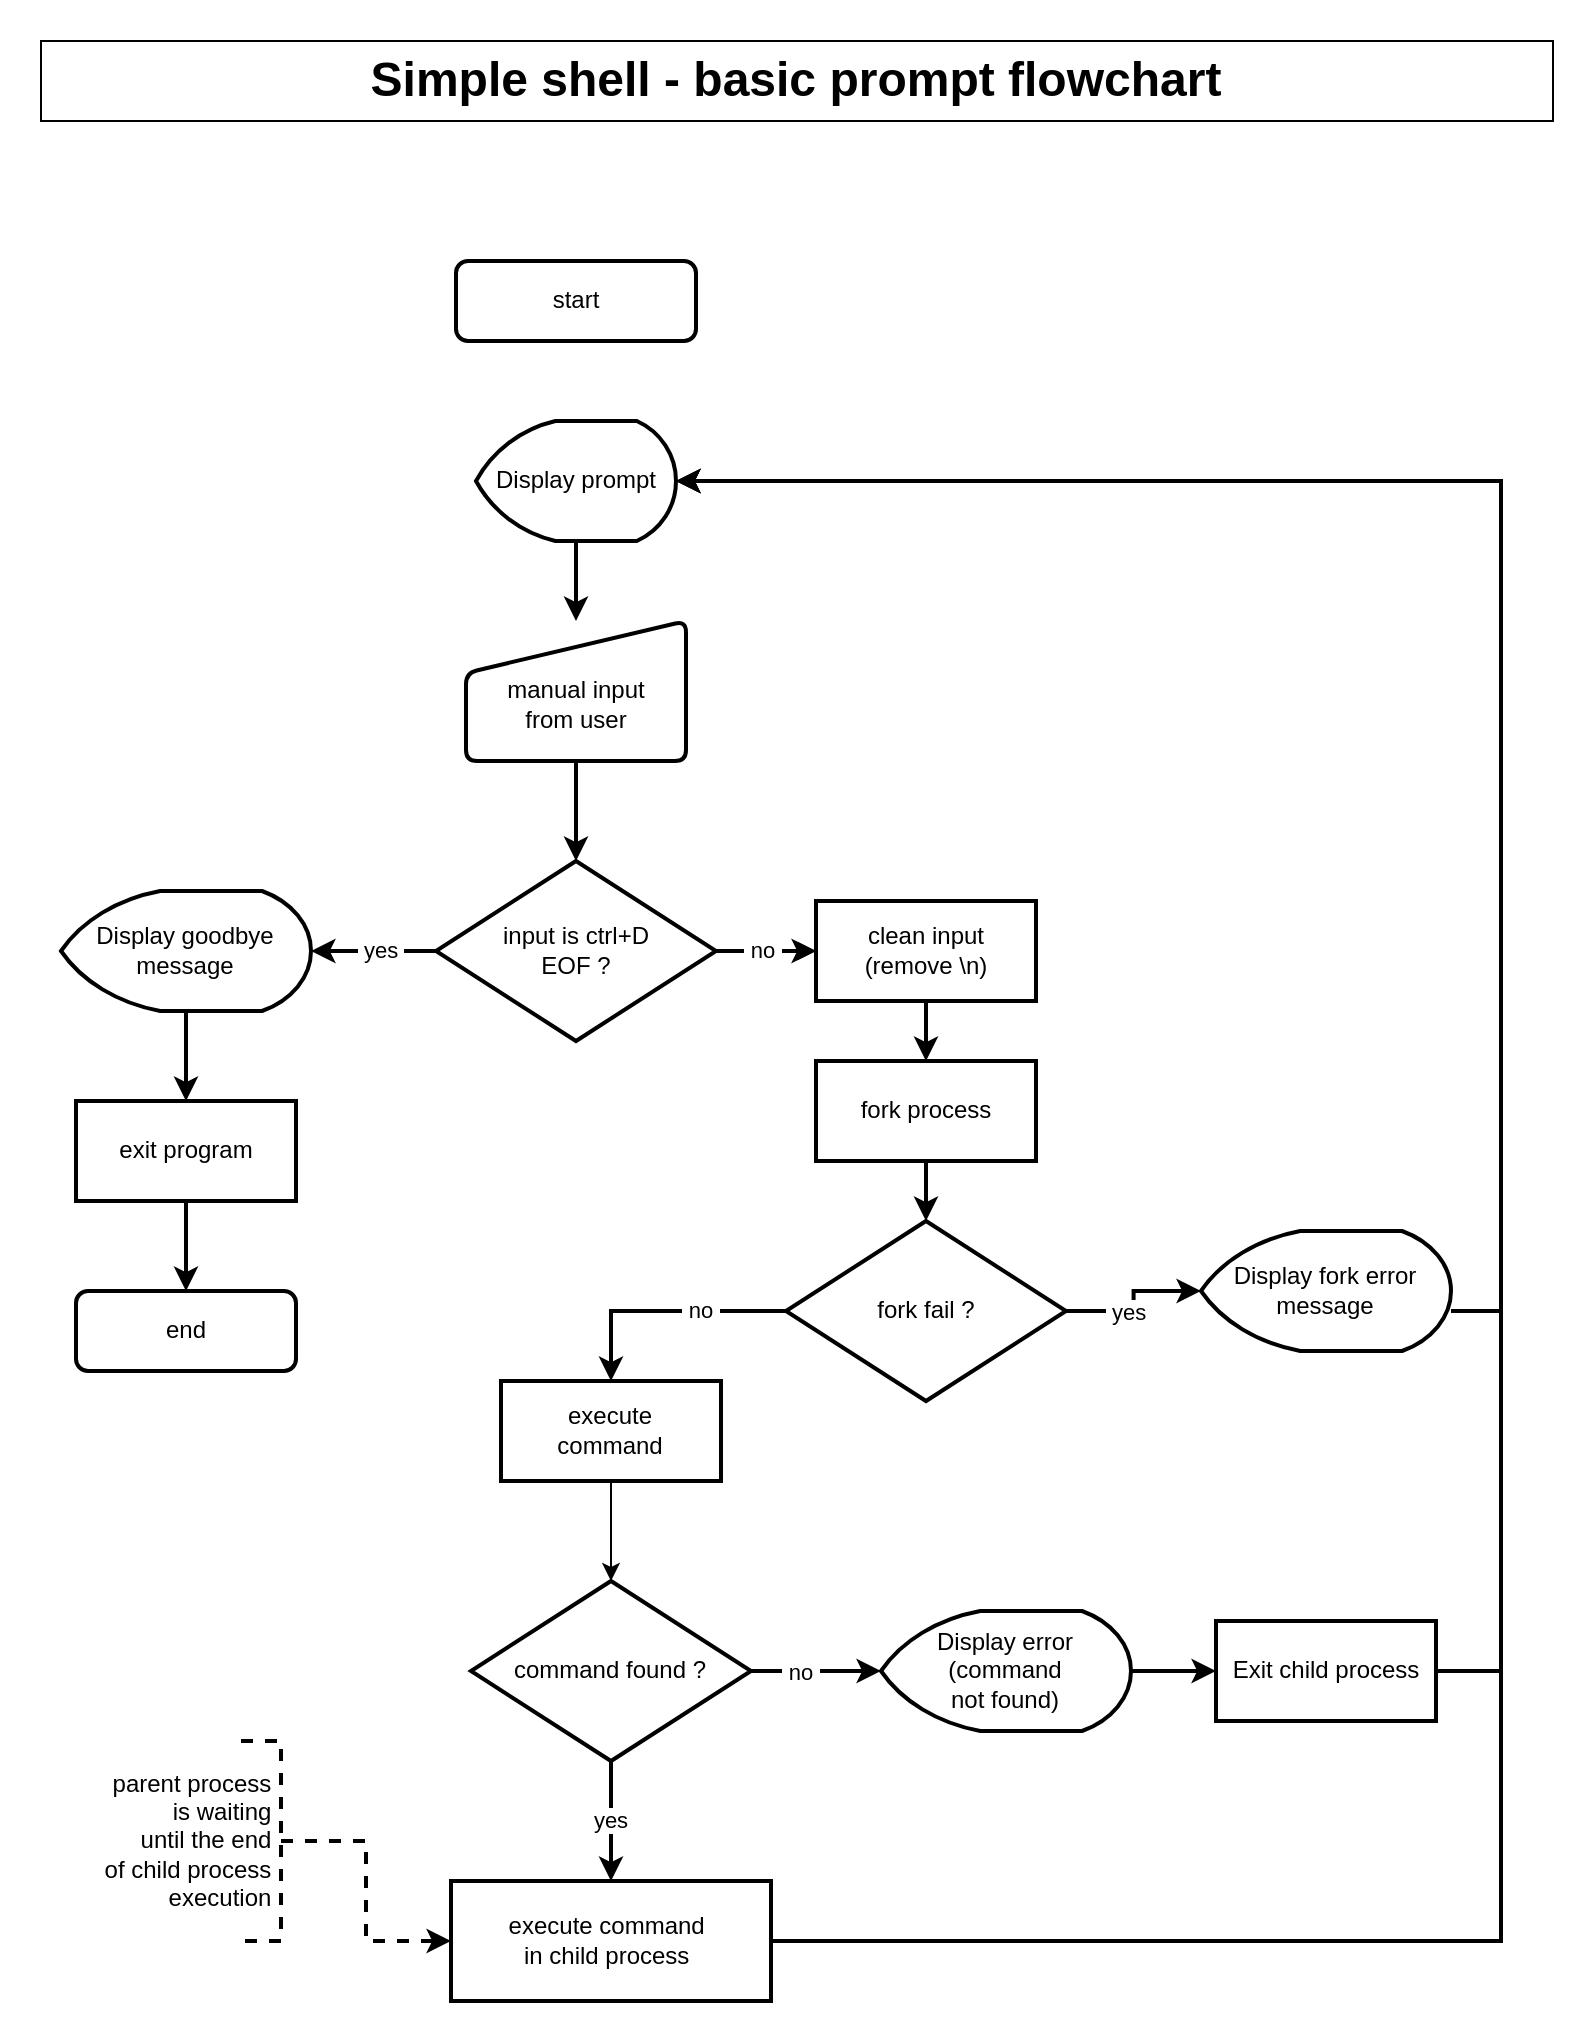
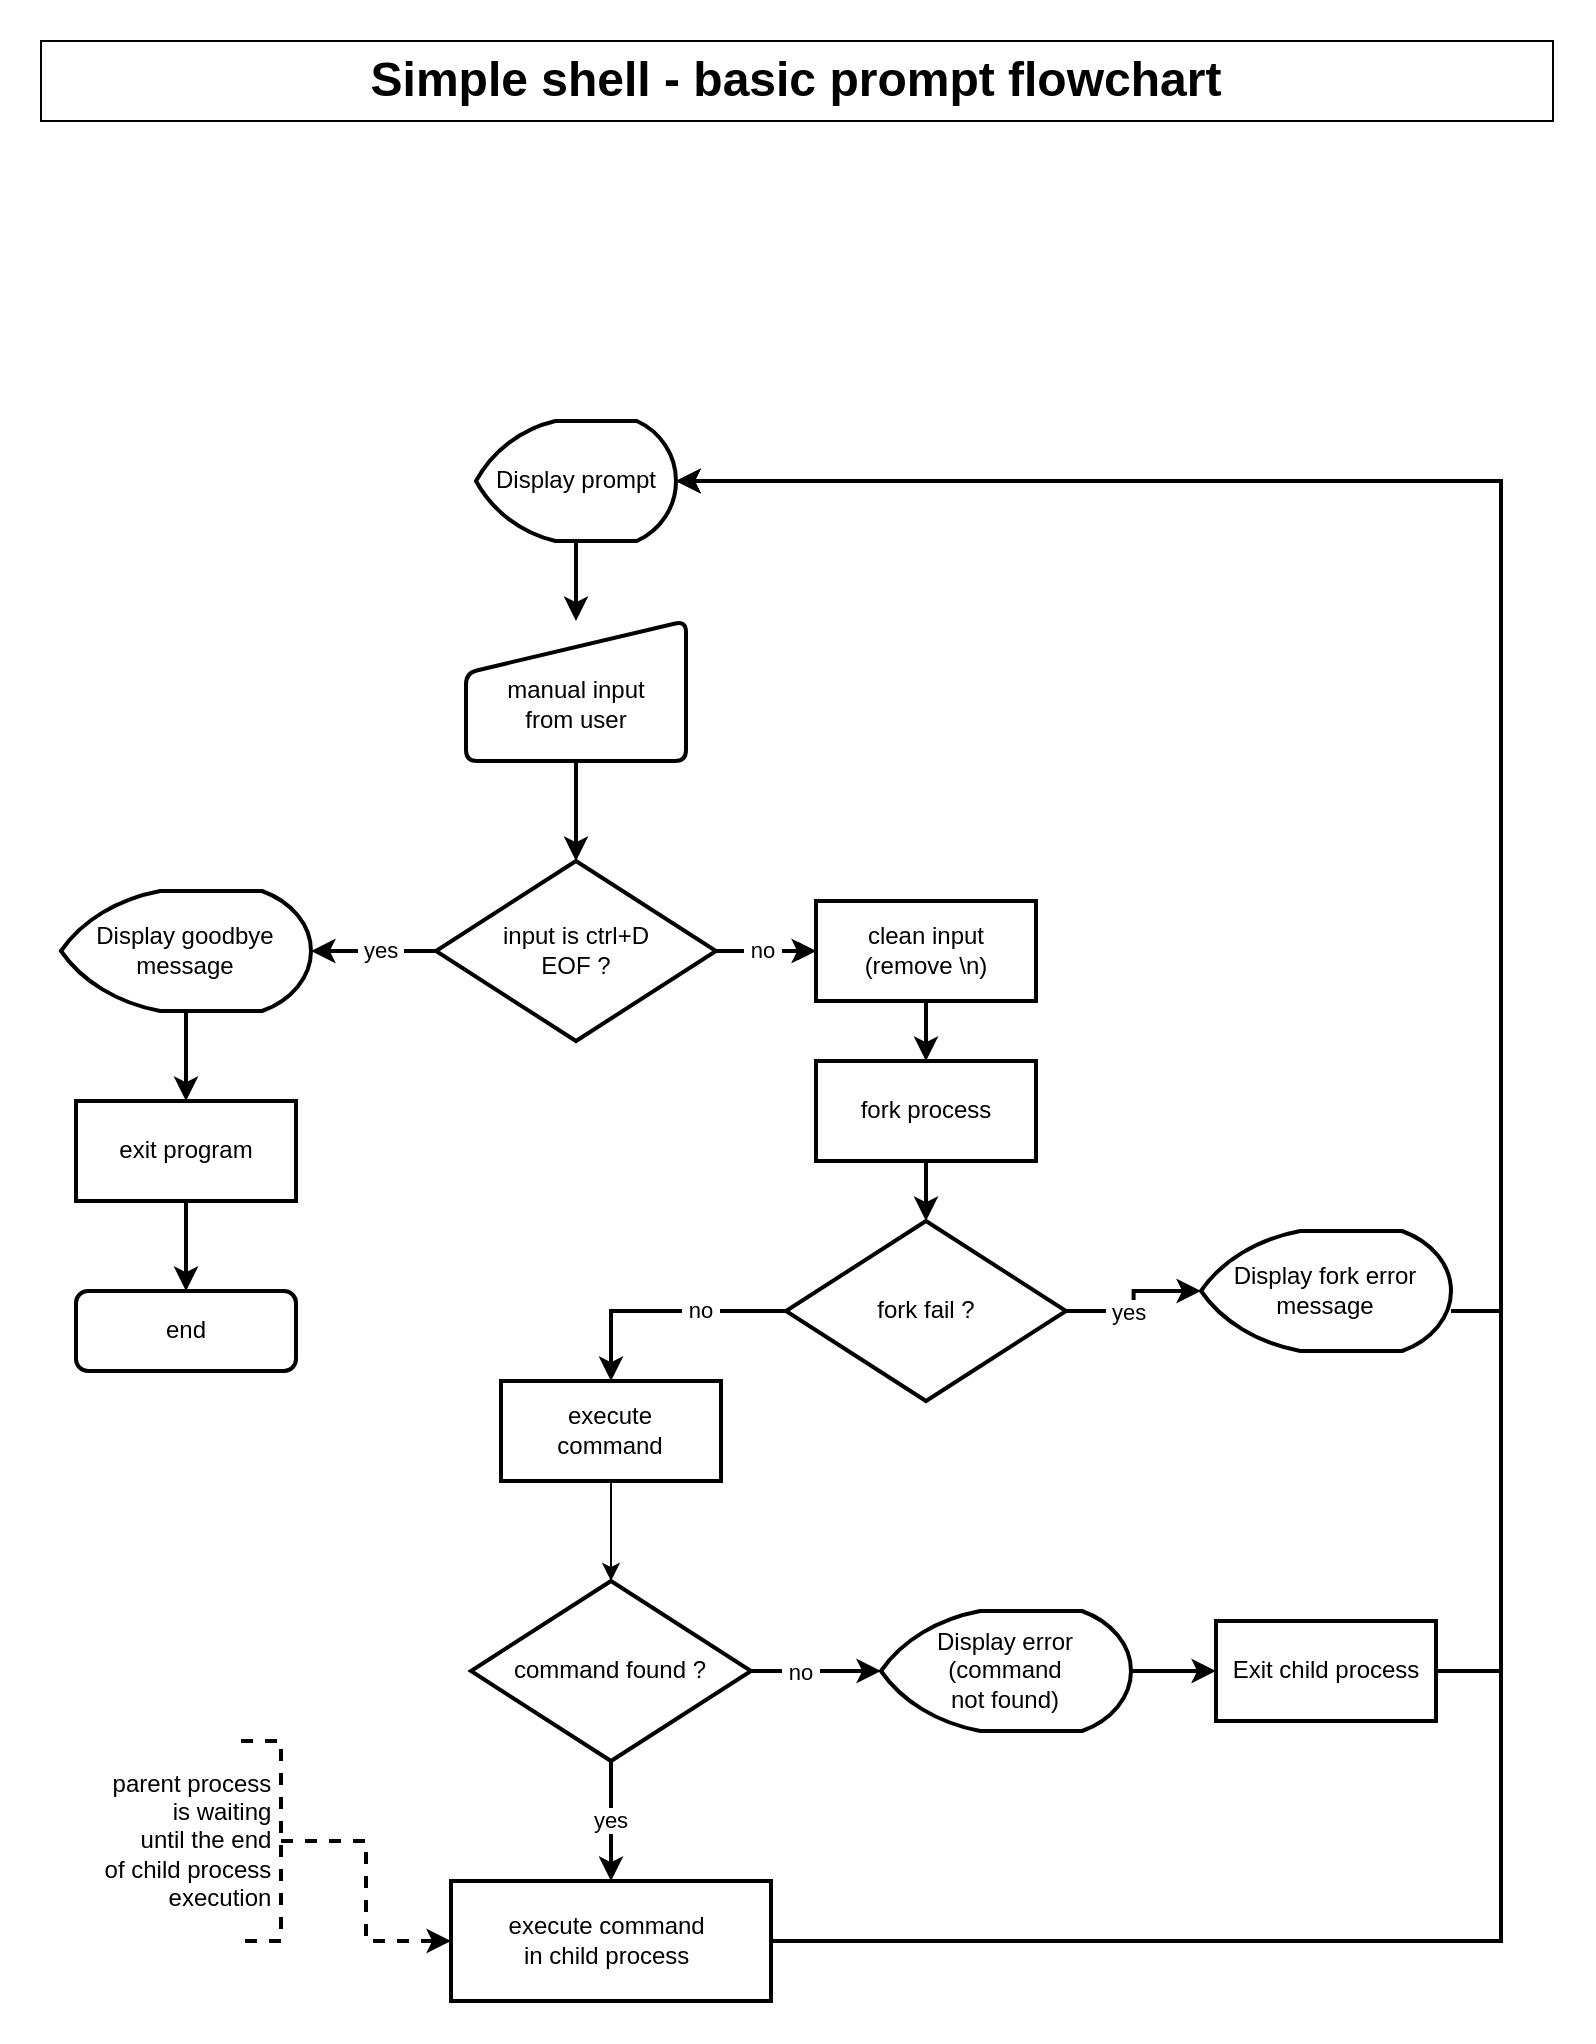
node "start": removed
